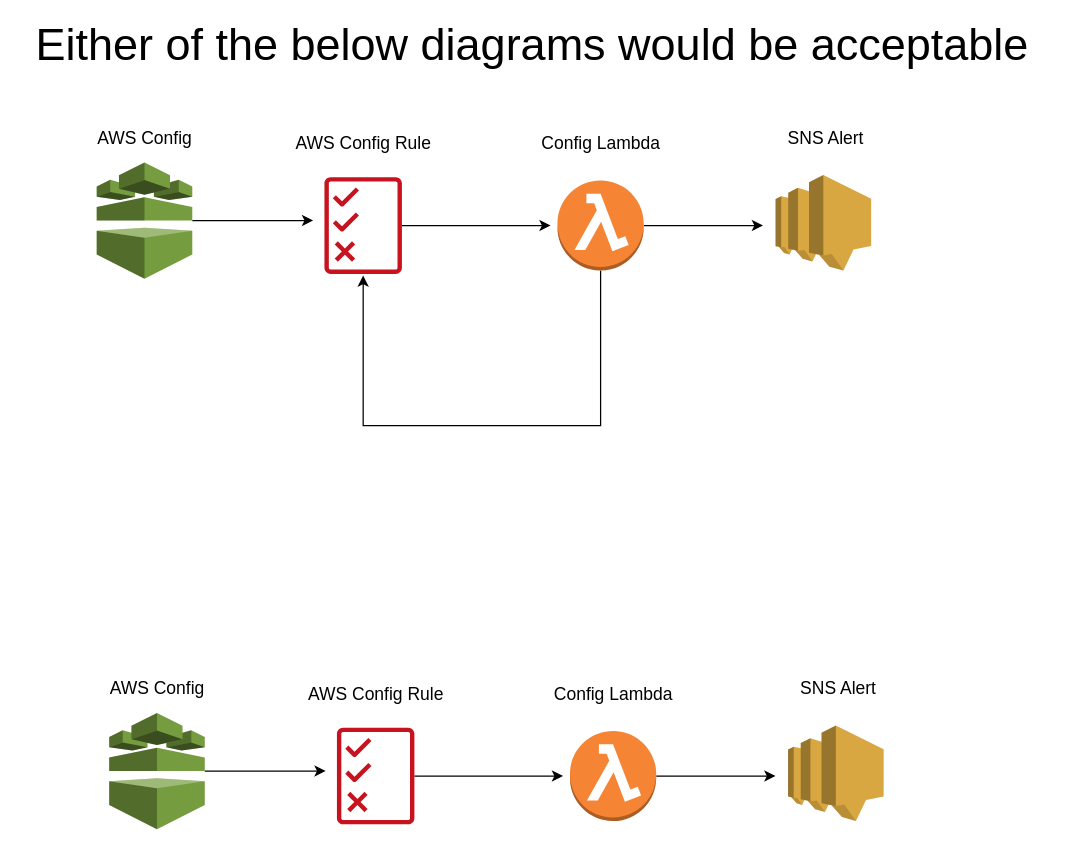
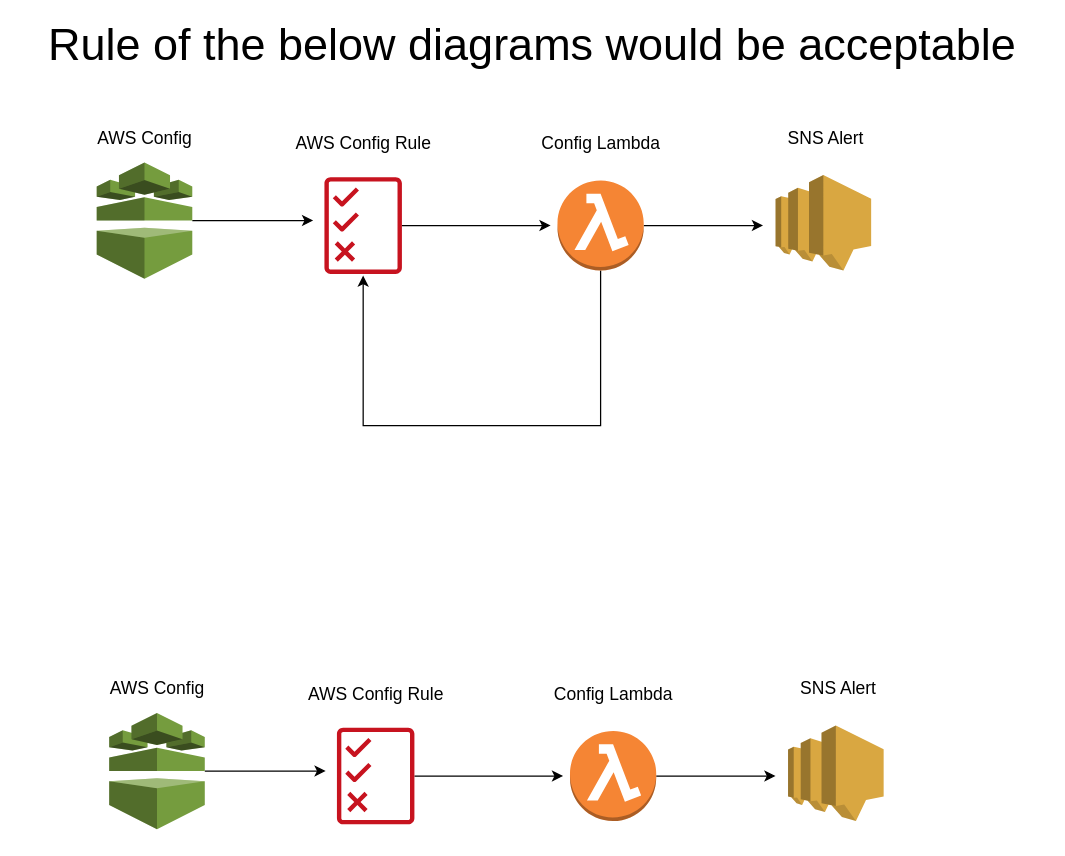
node "Either of the below diagrams would be acceptable": label "Either of the below diagrams would be acceptable" -> "Rule of the below diagrams would be acceptable"
